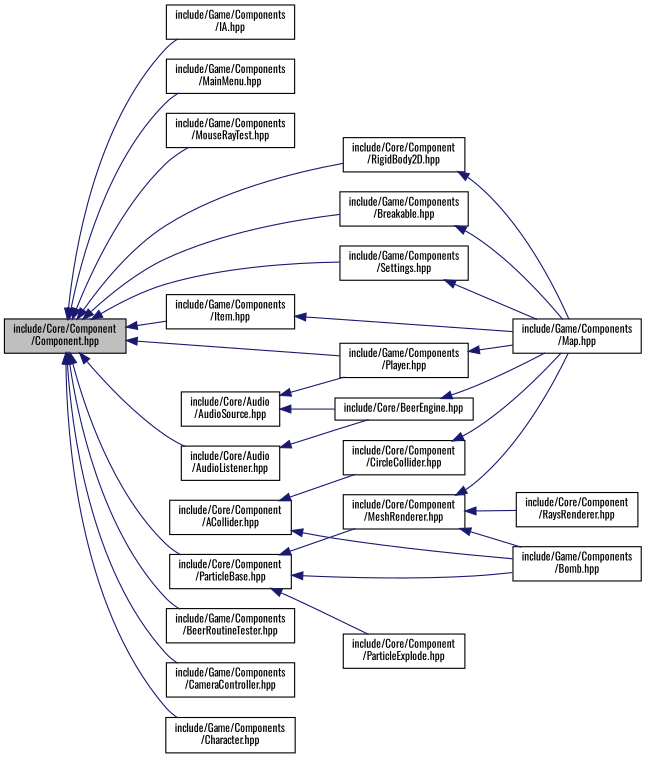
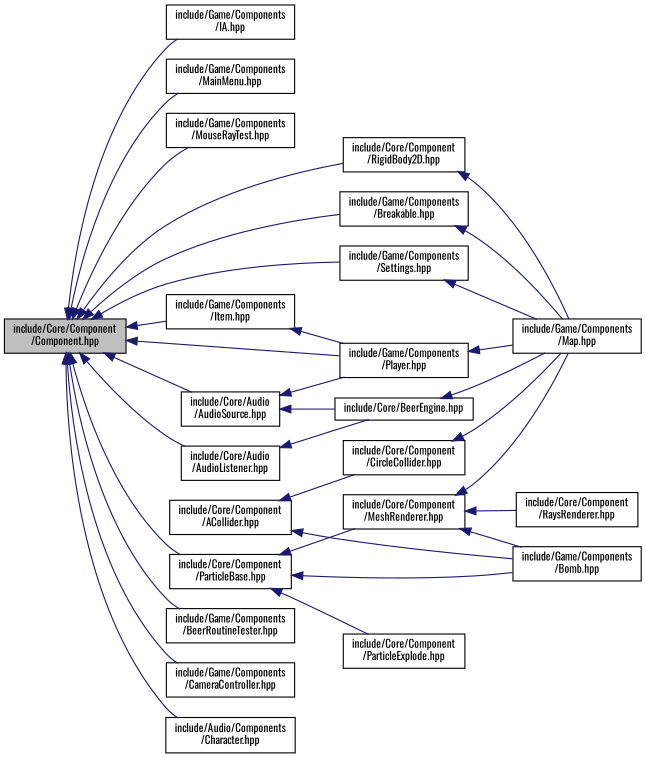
edge "include/Game/Components /Map.hpp" -> "include/Game/Components /Item.hpp": now "include/Game/Components /Player.hpp" -> "include/Game/Components /Item.hpp"
edge "include/Core/Audio /AudioSource.hpp" -> "include/Core/Component /Component.hpp": added
node "include/Game/Components /Character.hpp": label "include/Game/Components /Character.hpp" -> "include/Audio/Components /Character.hpp"
